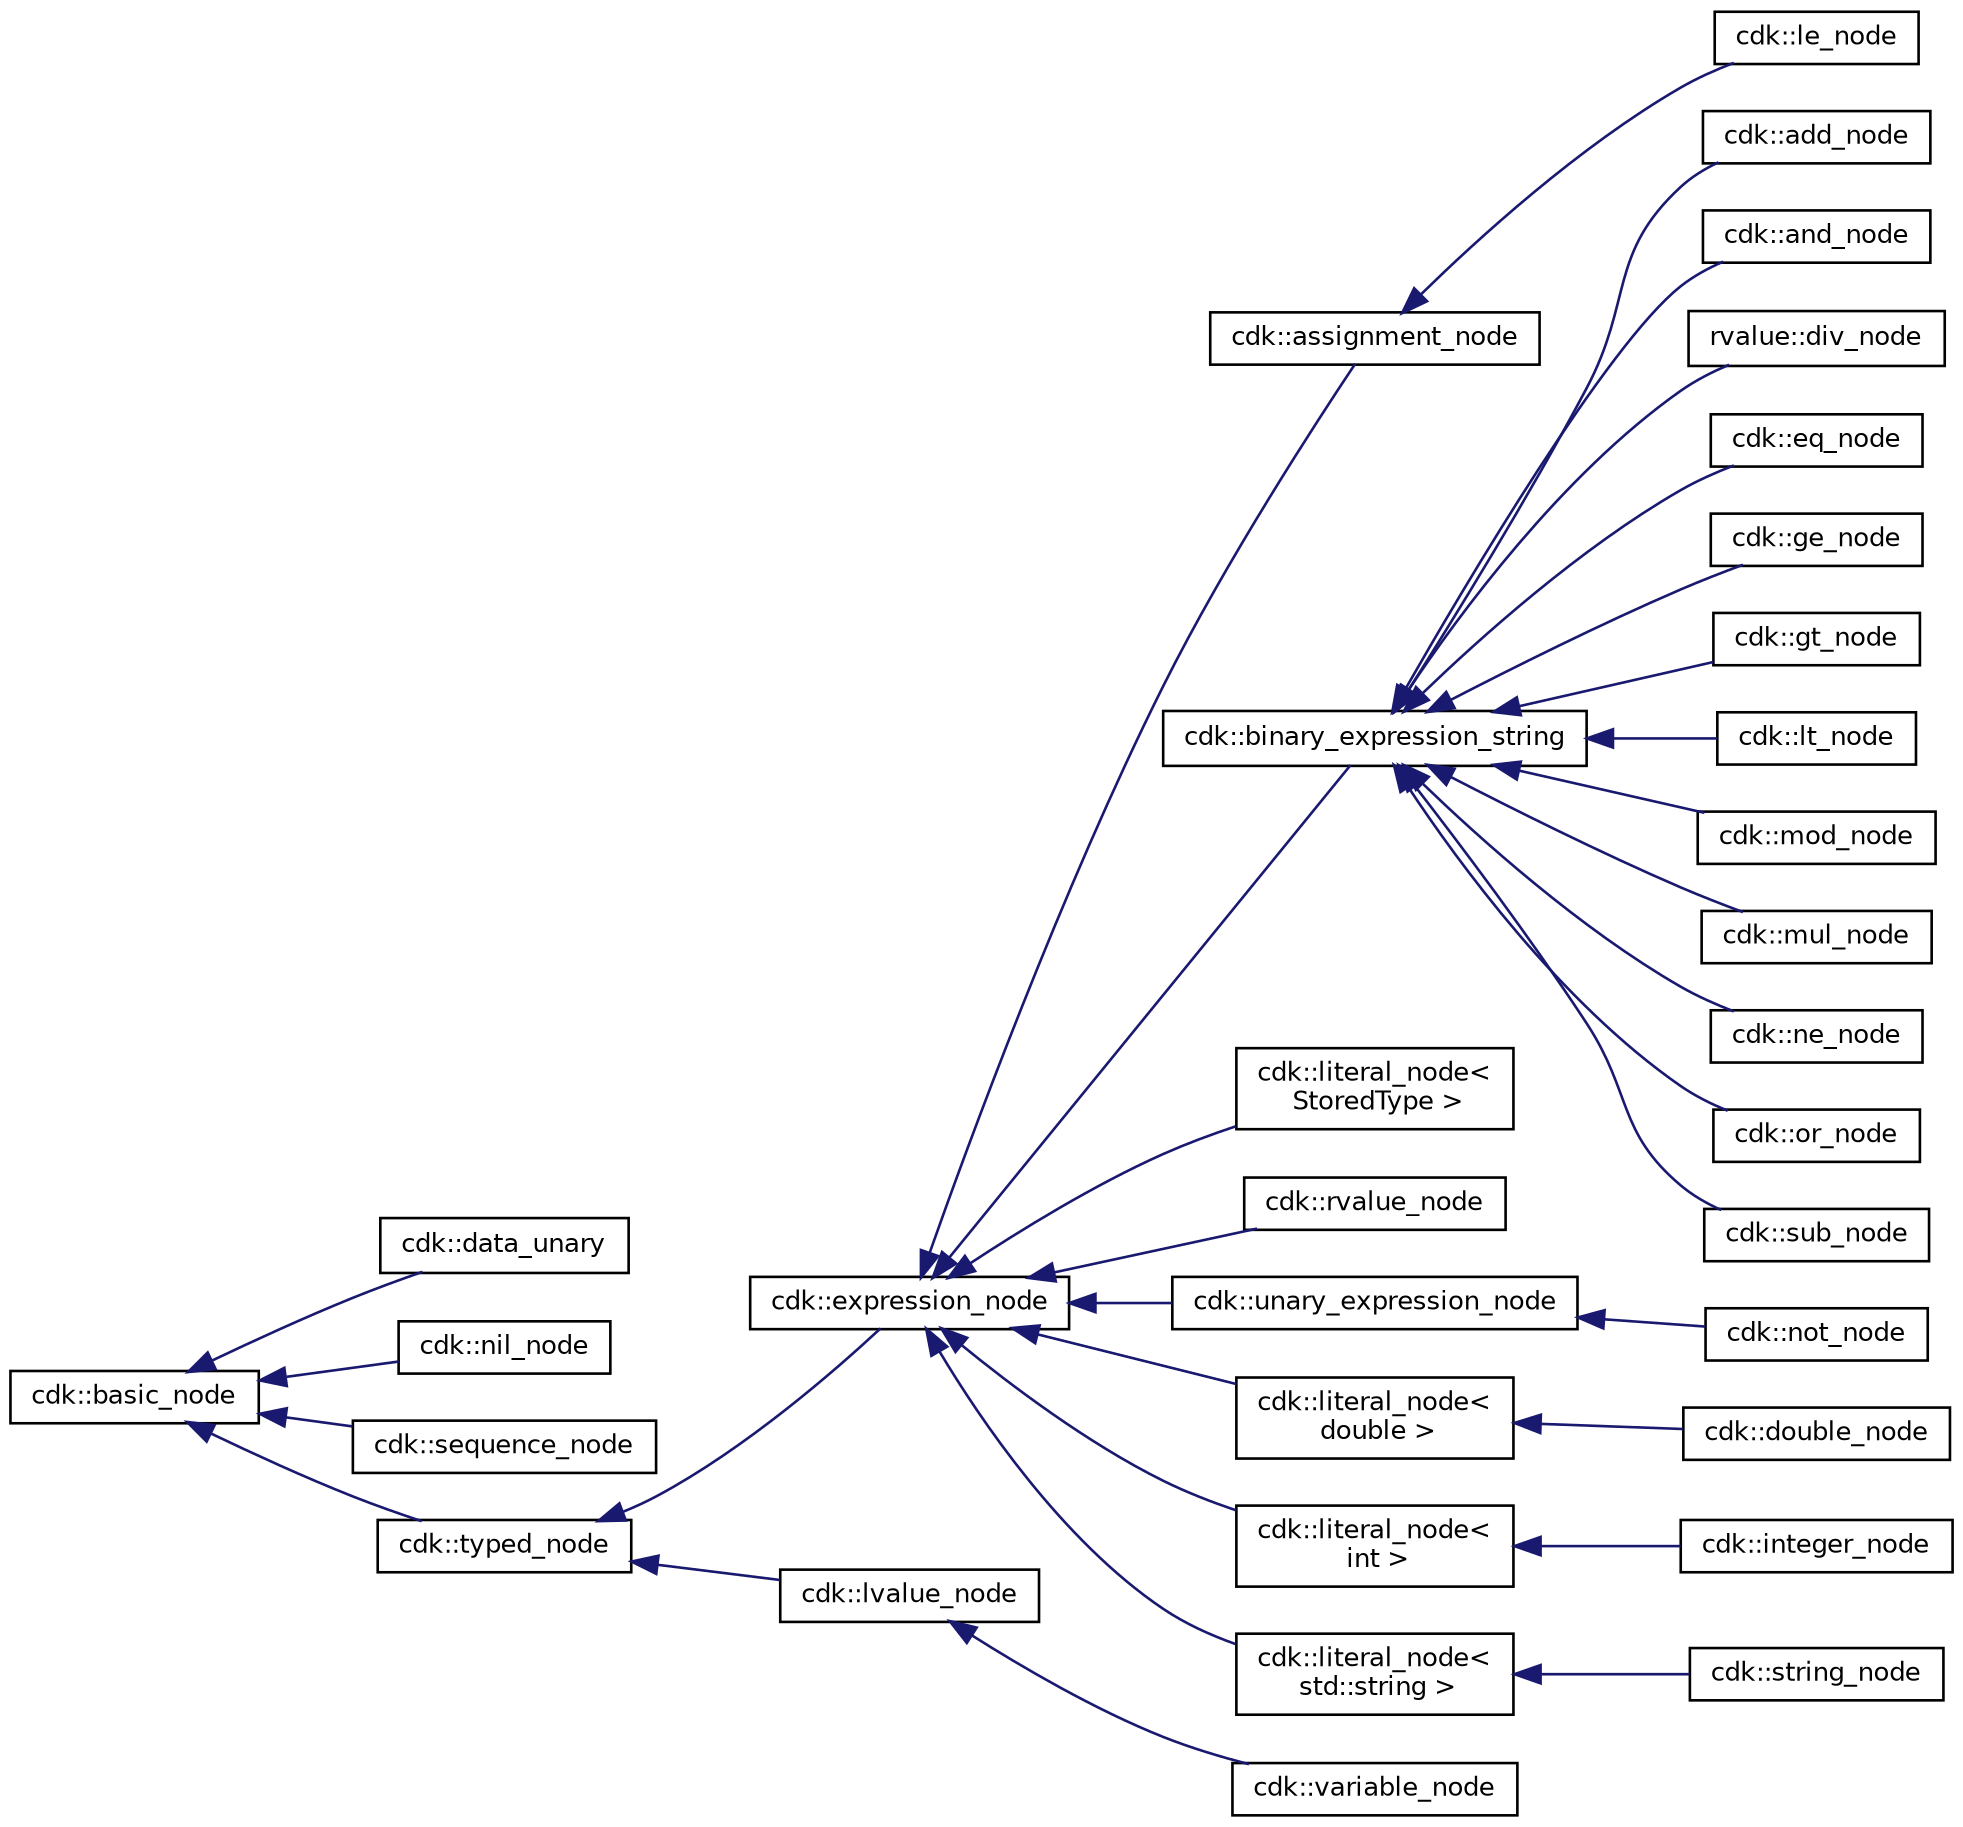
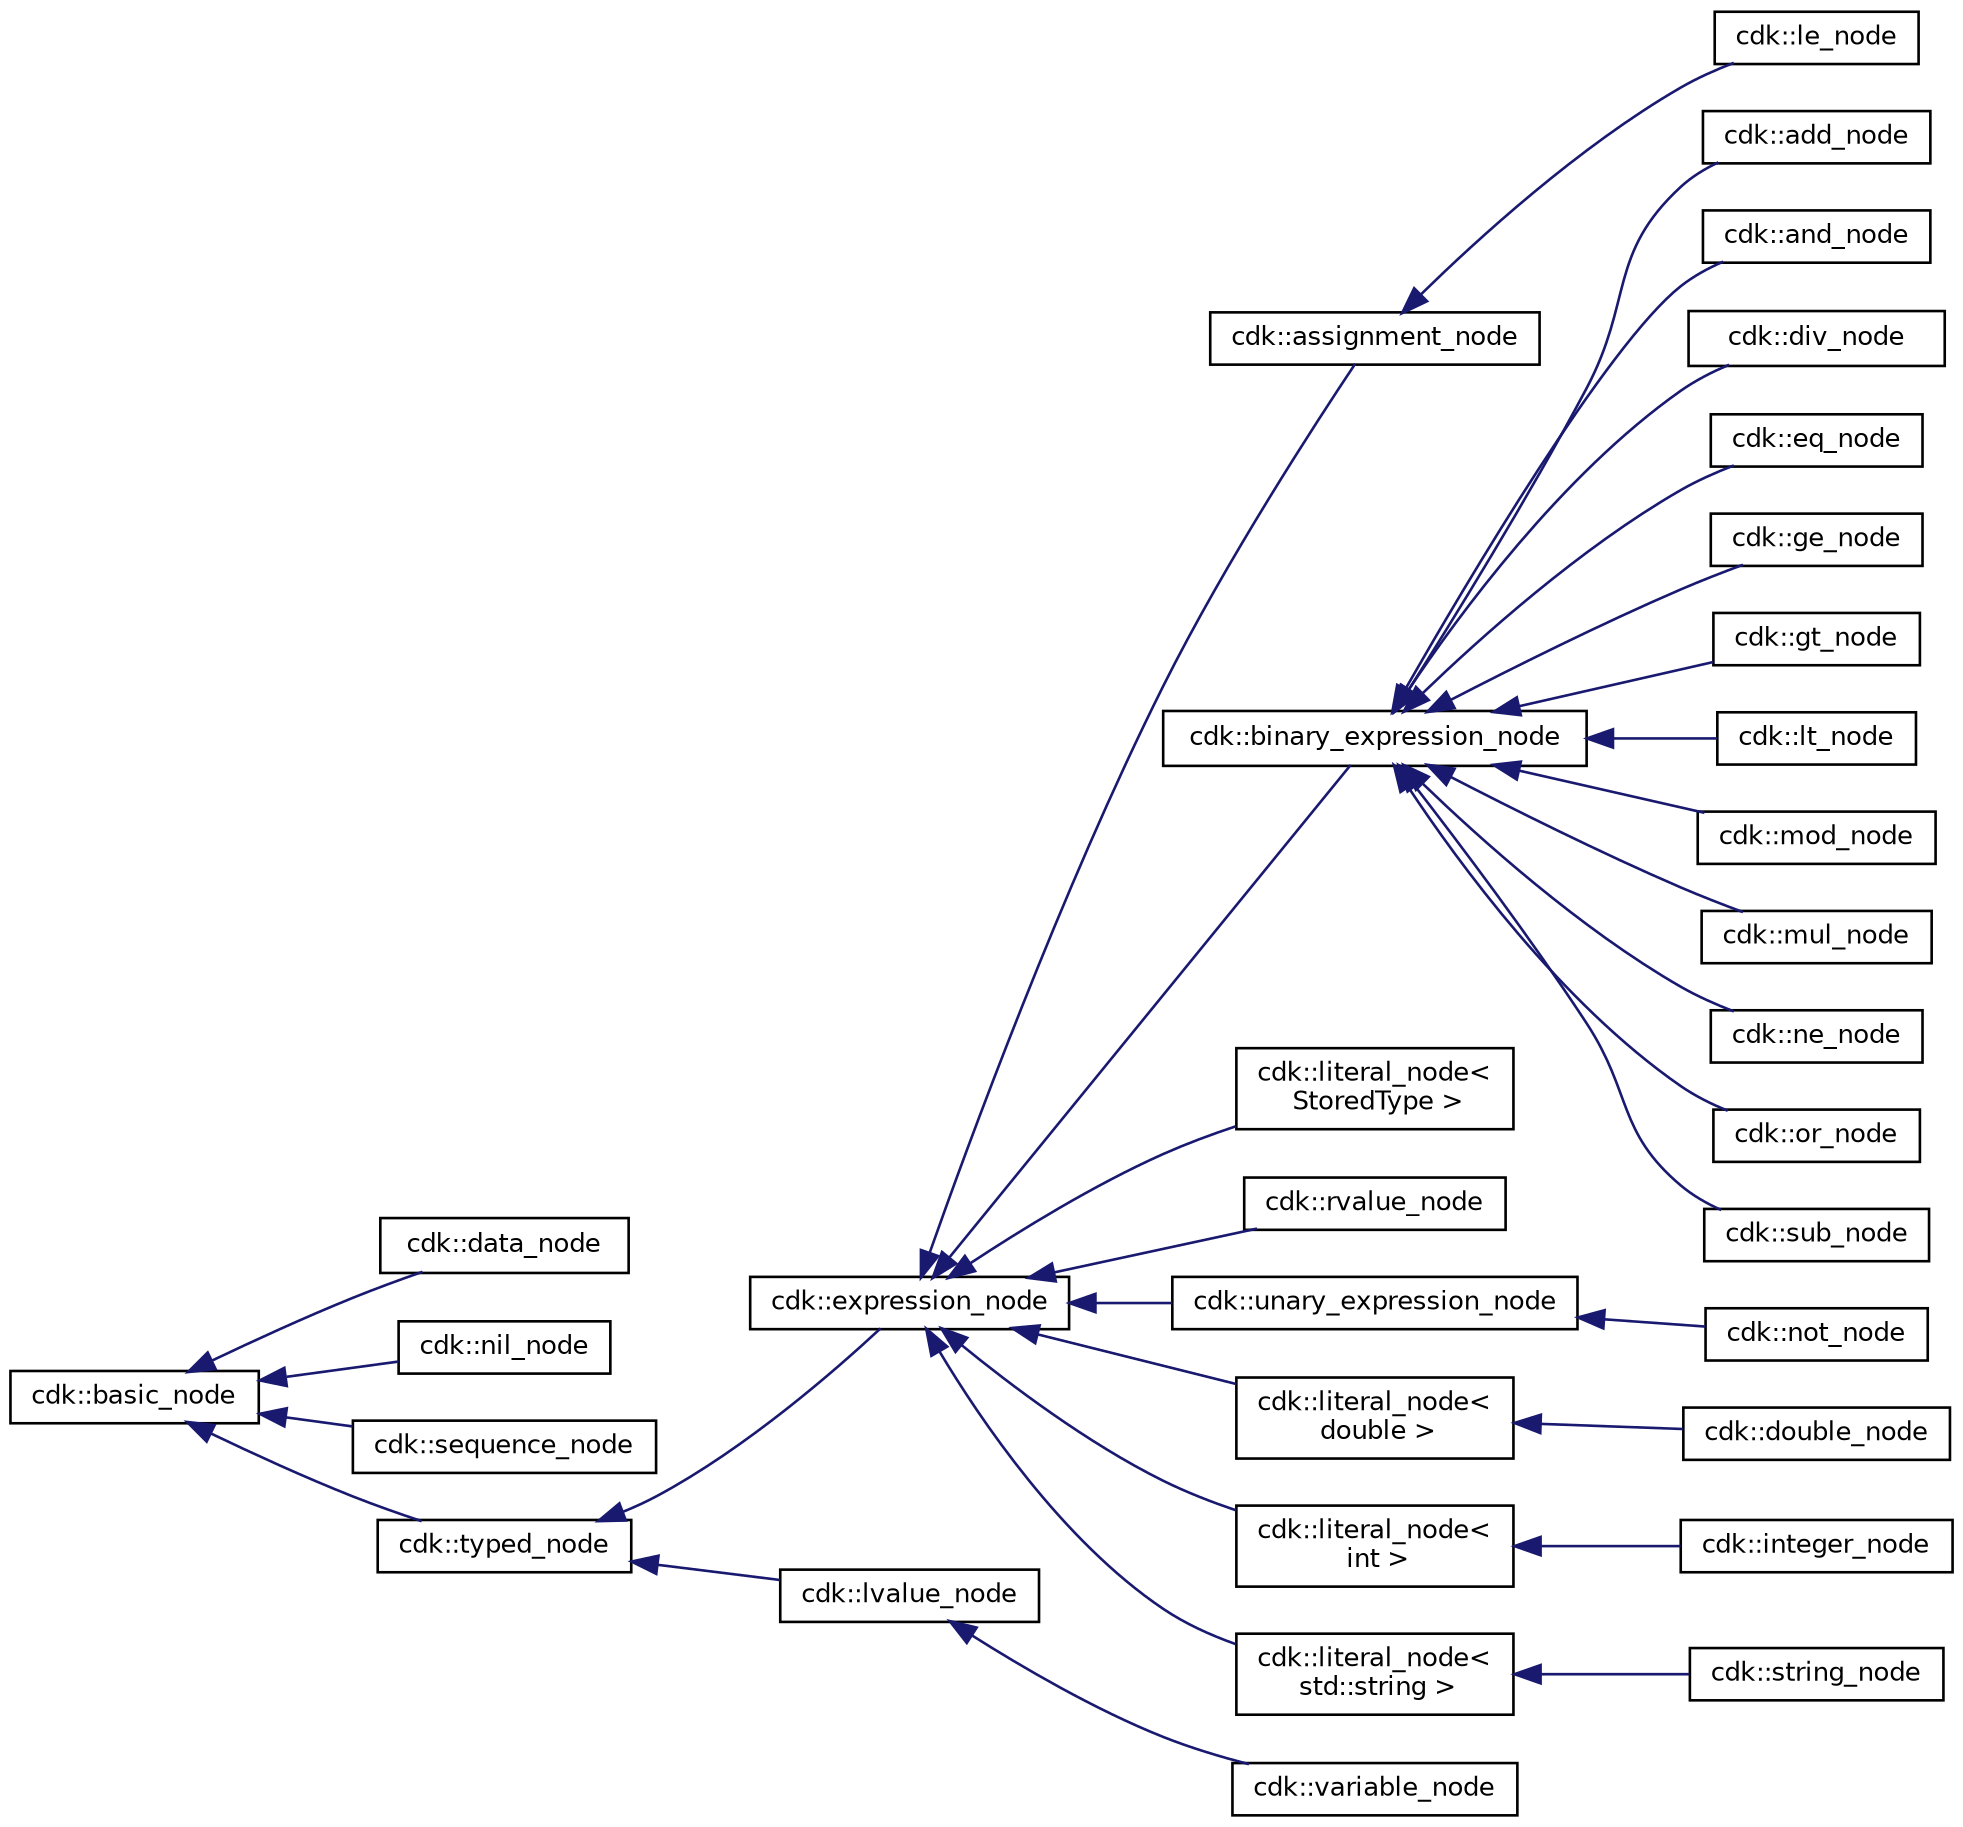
node "rvalue::div_node": label "rvalue::div_node" -> "cdk::div_node"
node "cdk::binary_expression_string": label "cdk::binary_expression_string" -> "cdk::binary_expression_node"
node "cdk::data_unary": label "cdk::data_unary" -> "cdk::data_node"
